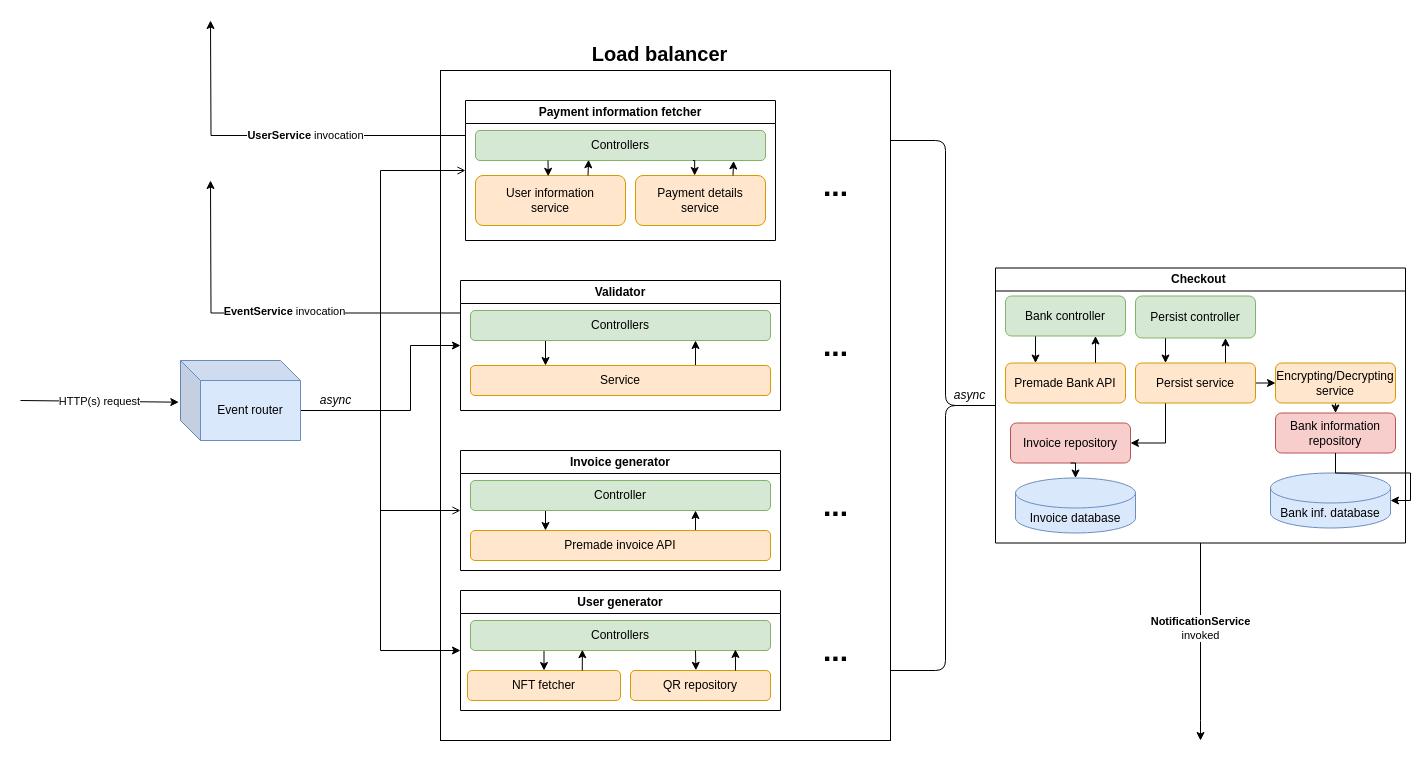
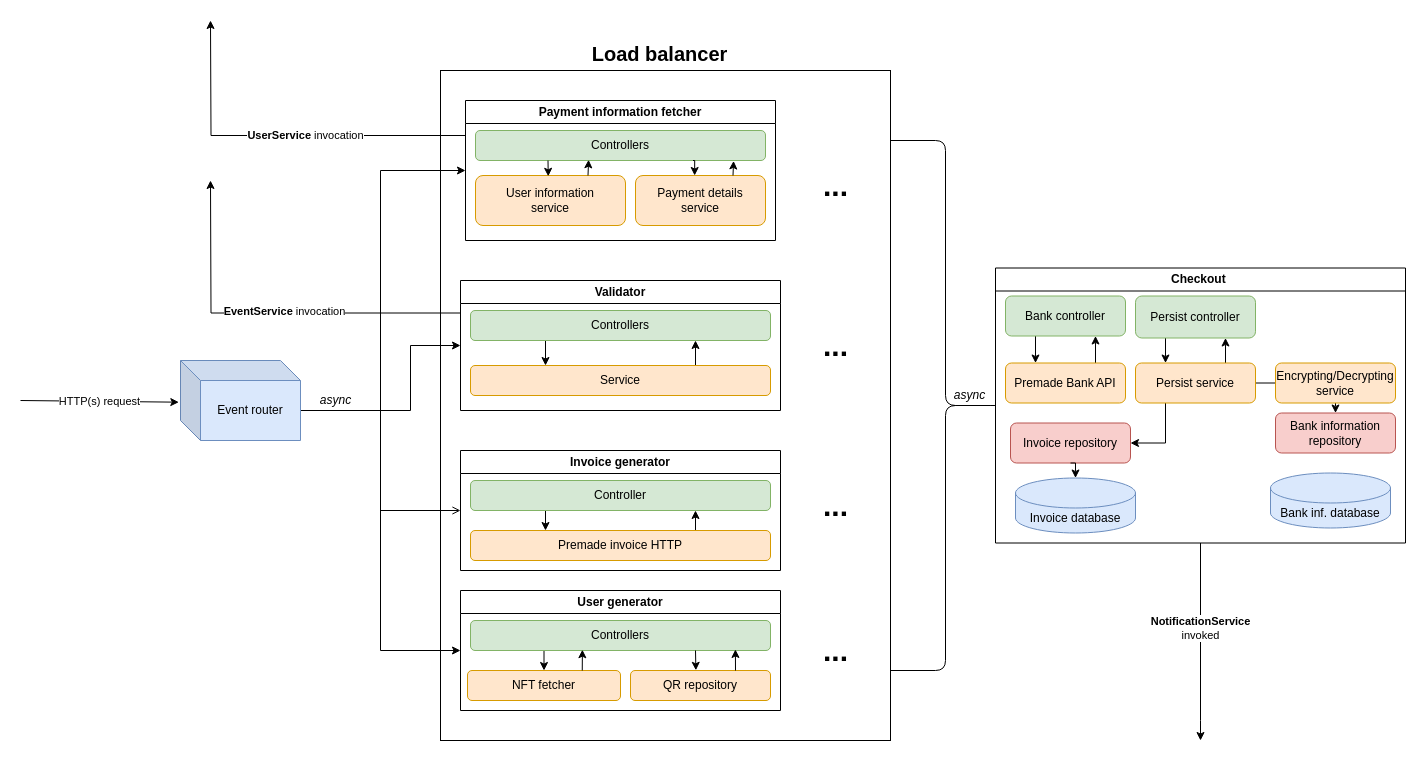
edge "Event router" -> "Payment information fetcher": arrowhead open -> classic
edge "Persist service" -> "Encrypting/Decrypting service": arrowhead classic -> none
edge "Bank information repository" -> "Bank inf. database": removed
node "Premade invoice API": label "Premade invoice API" -> "Premade invoice HTTP"
